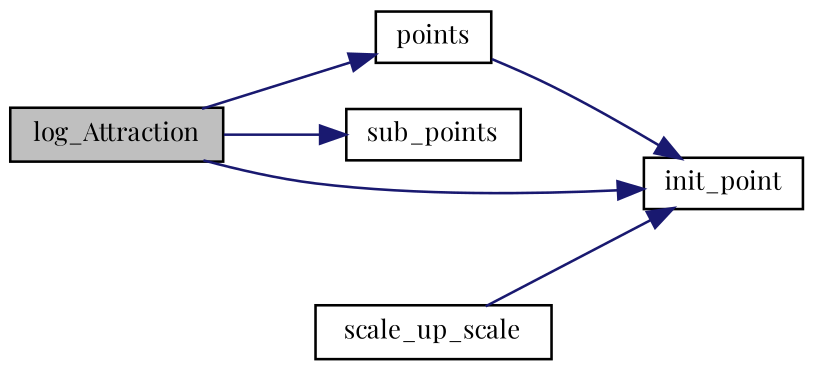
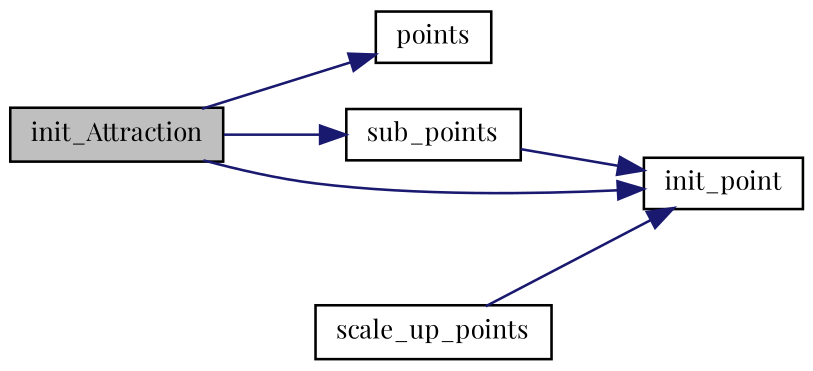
edge "points" -> "init_point": now "sub_points" -> "init_point"
node "log_Attraction": label "log_Attraction" -> "init_Attraction"
node "scale_up_scale": label "scale_up_scale" -> "scale_up_points"
